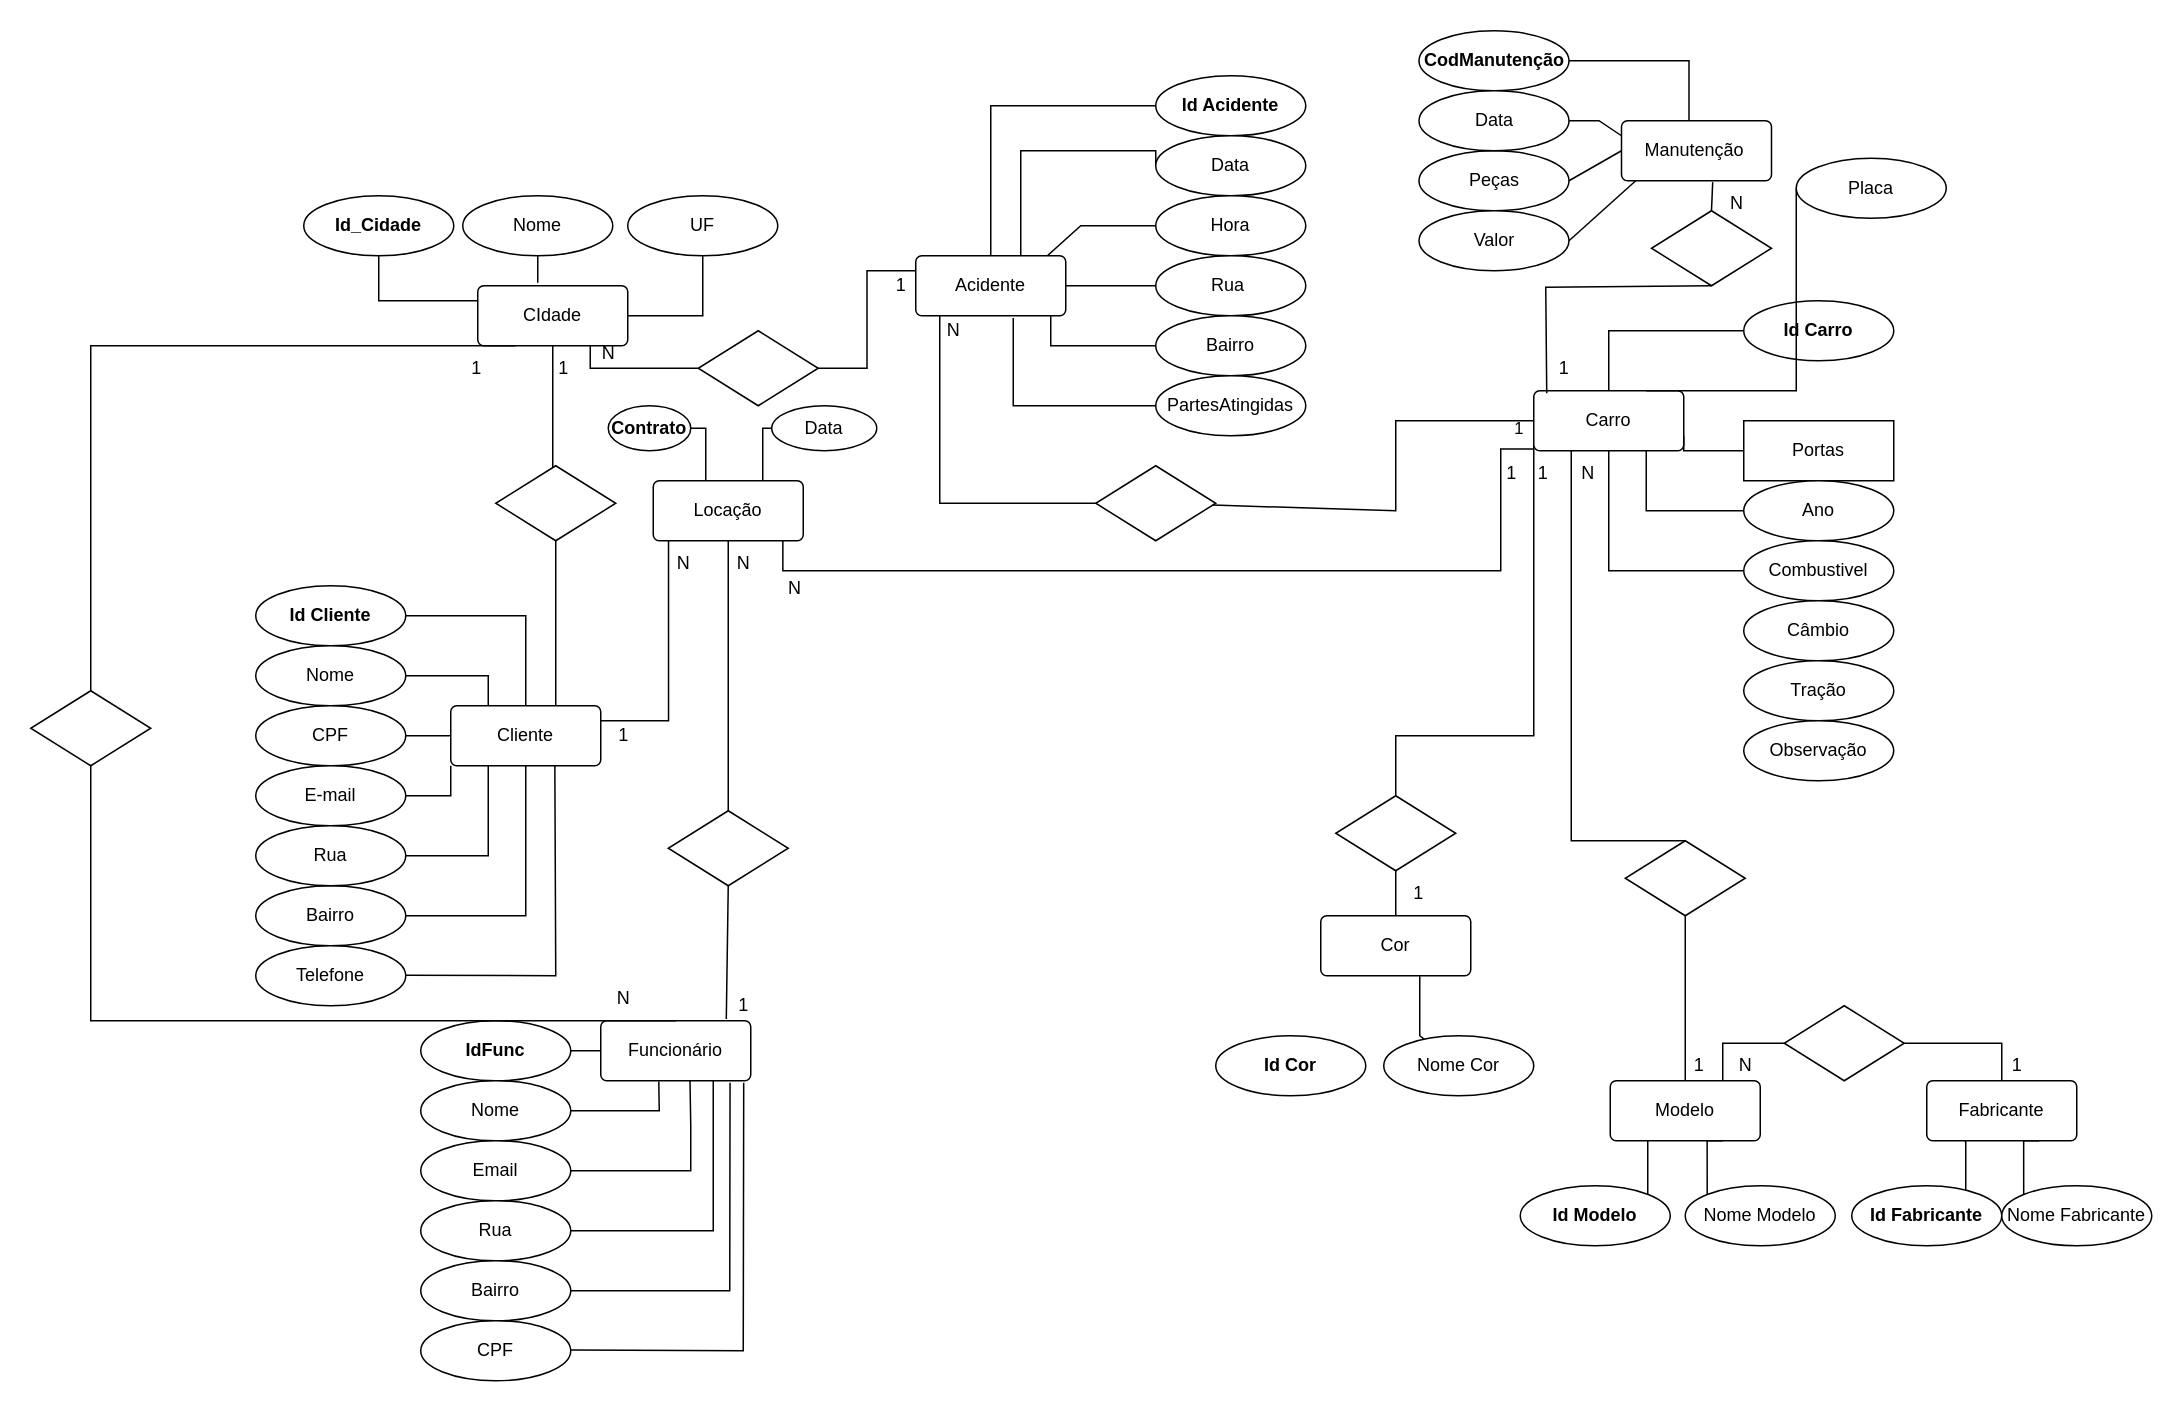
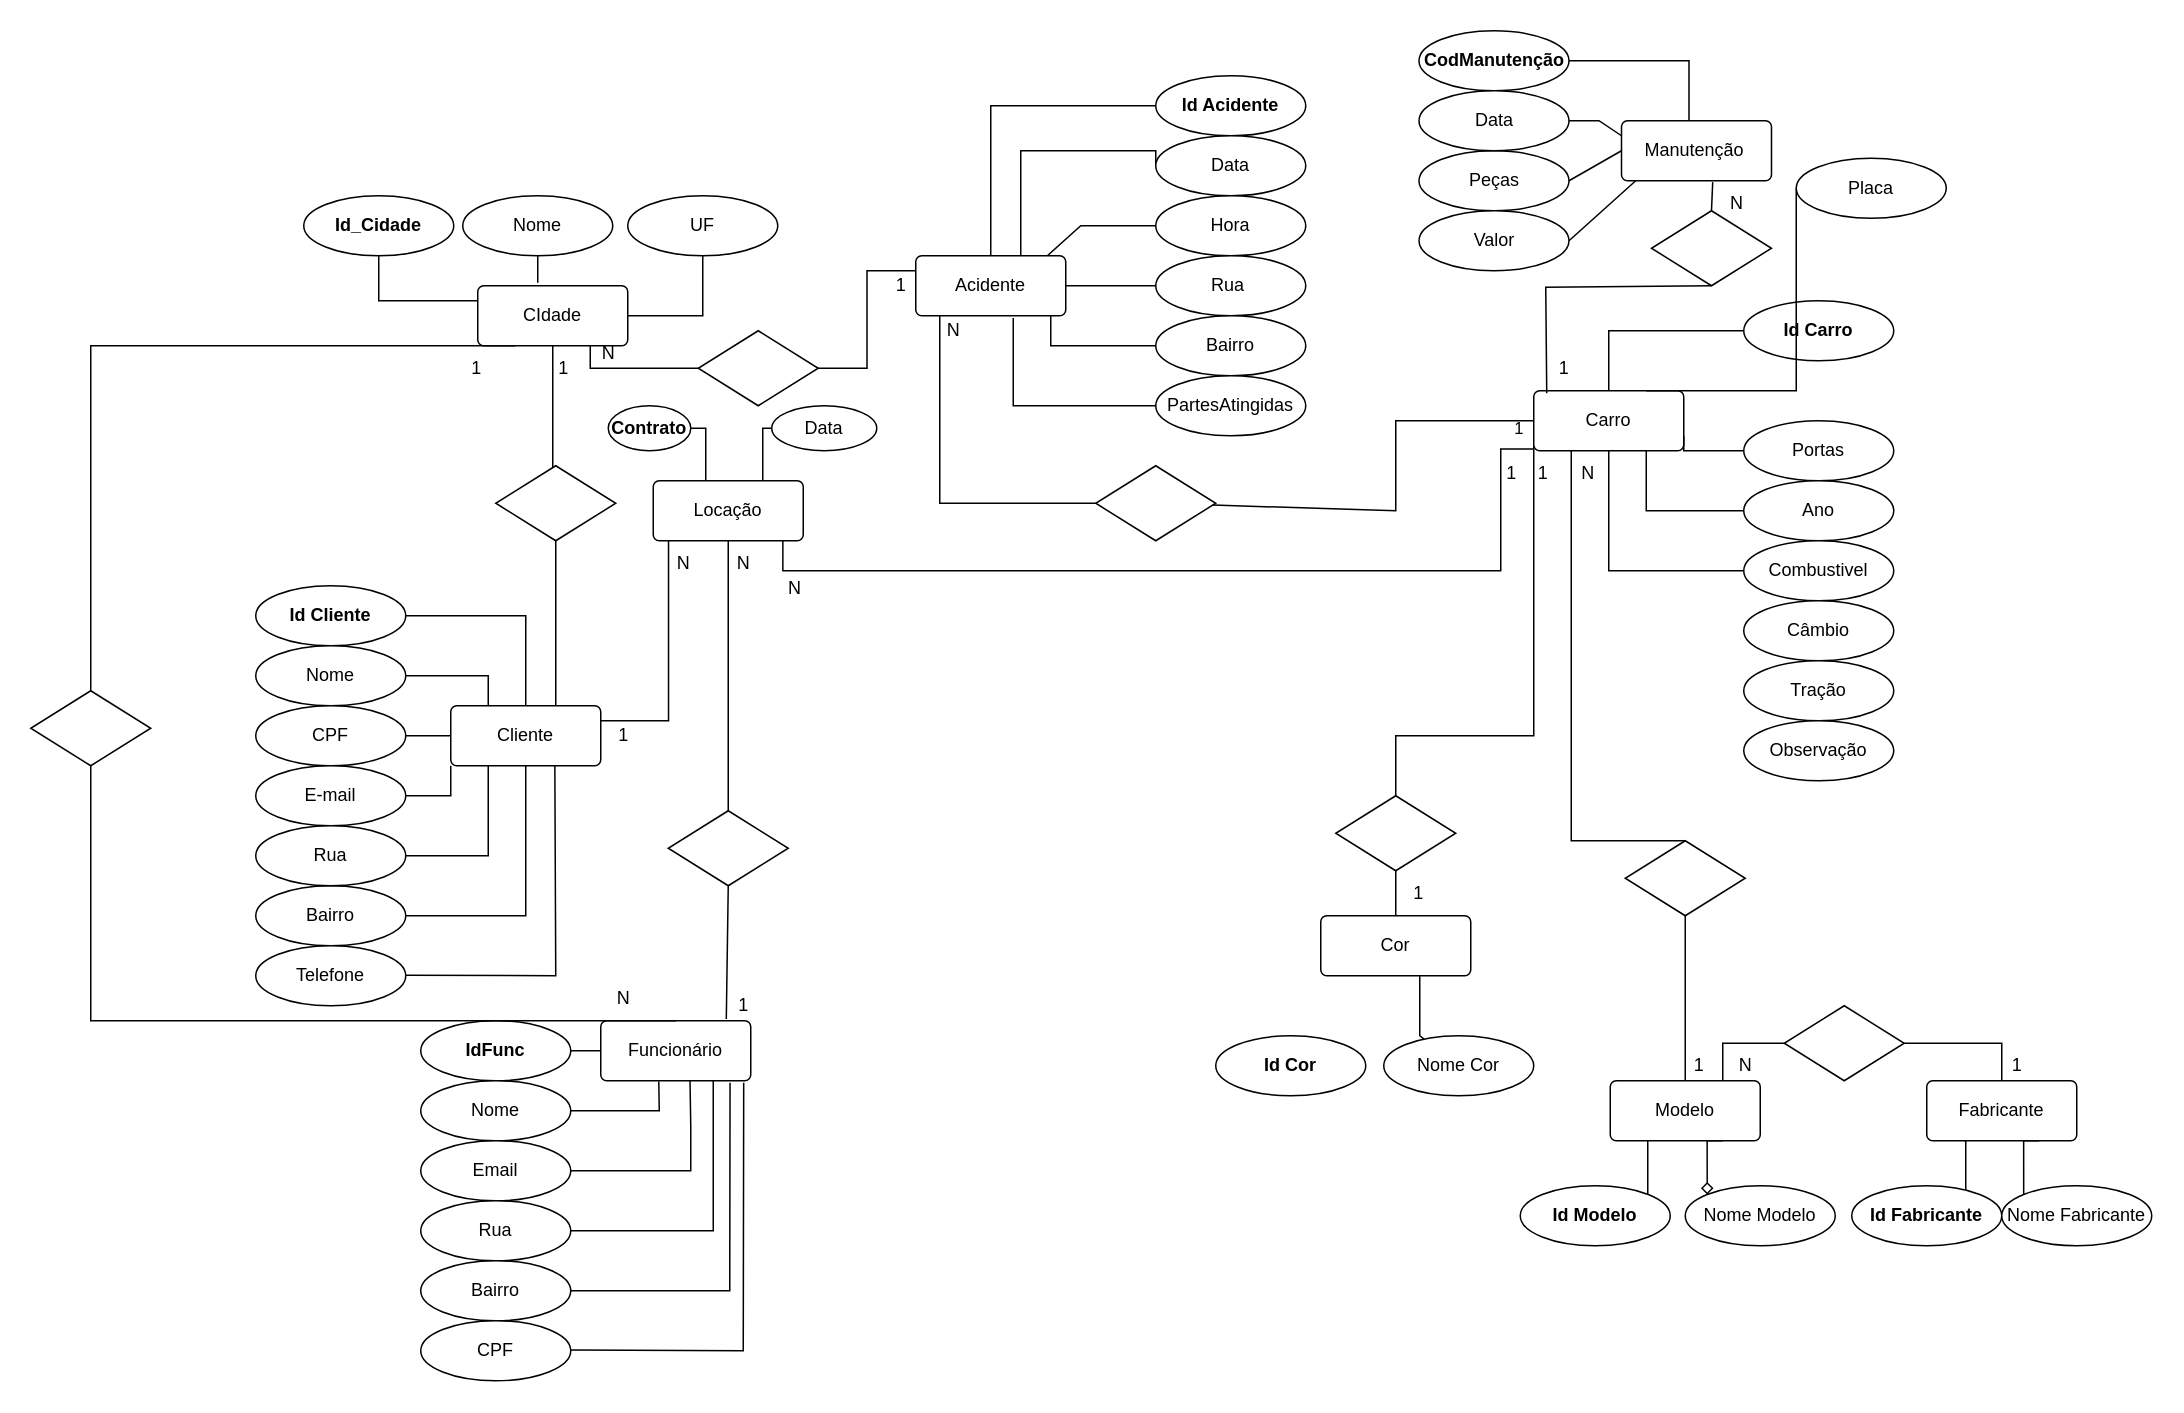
node "Portas": shape rectangle -> ellipse
edge "Modelo" -- "Nome Modelo": arrowhead none -> diamond
